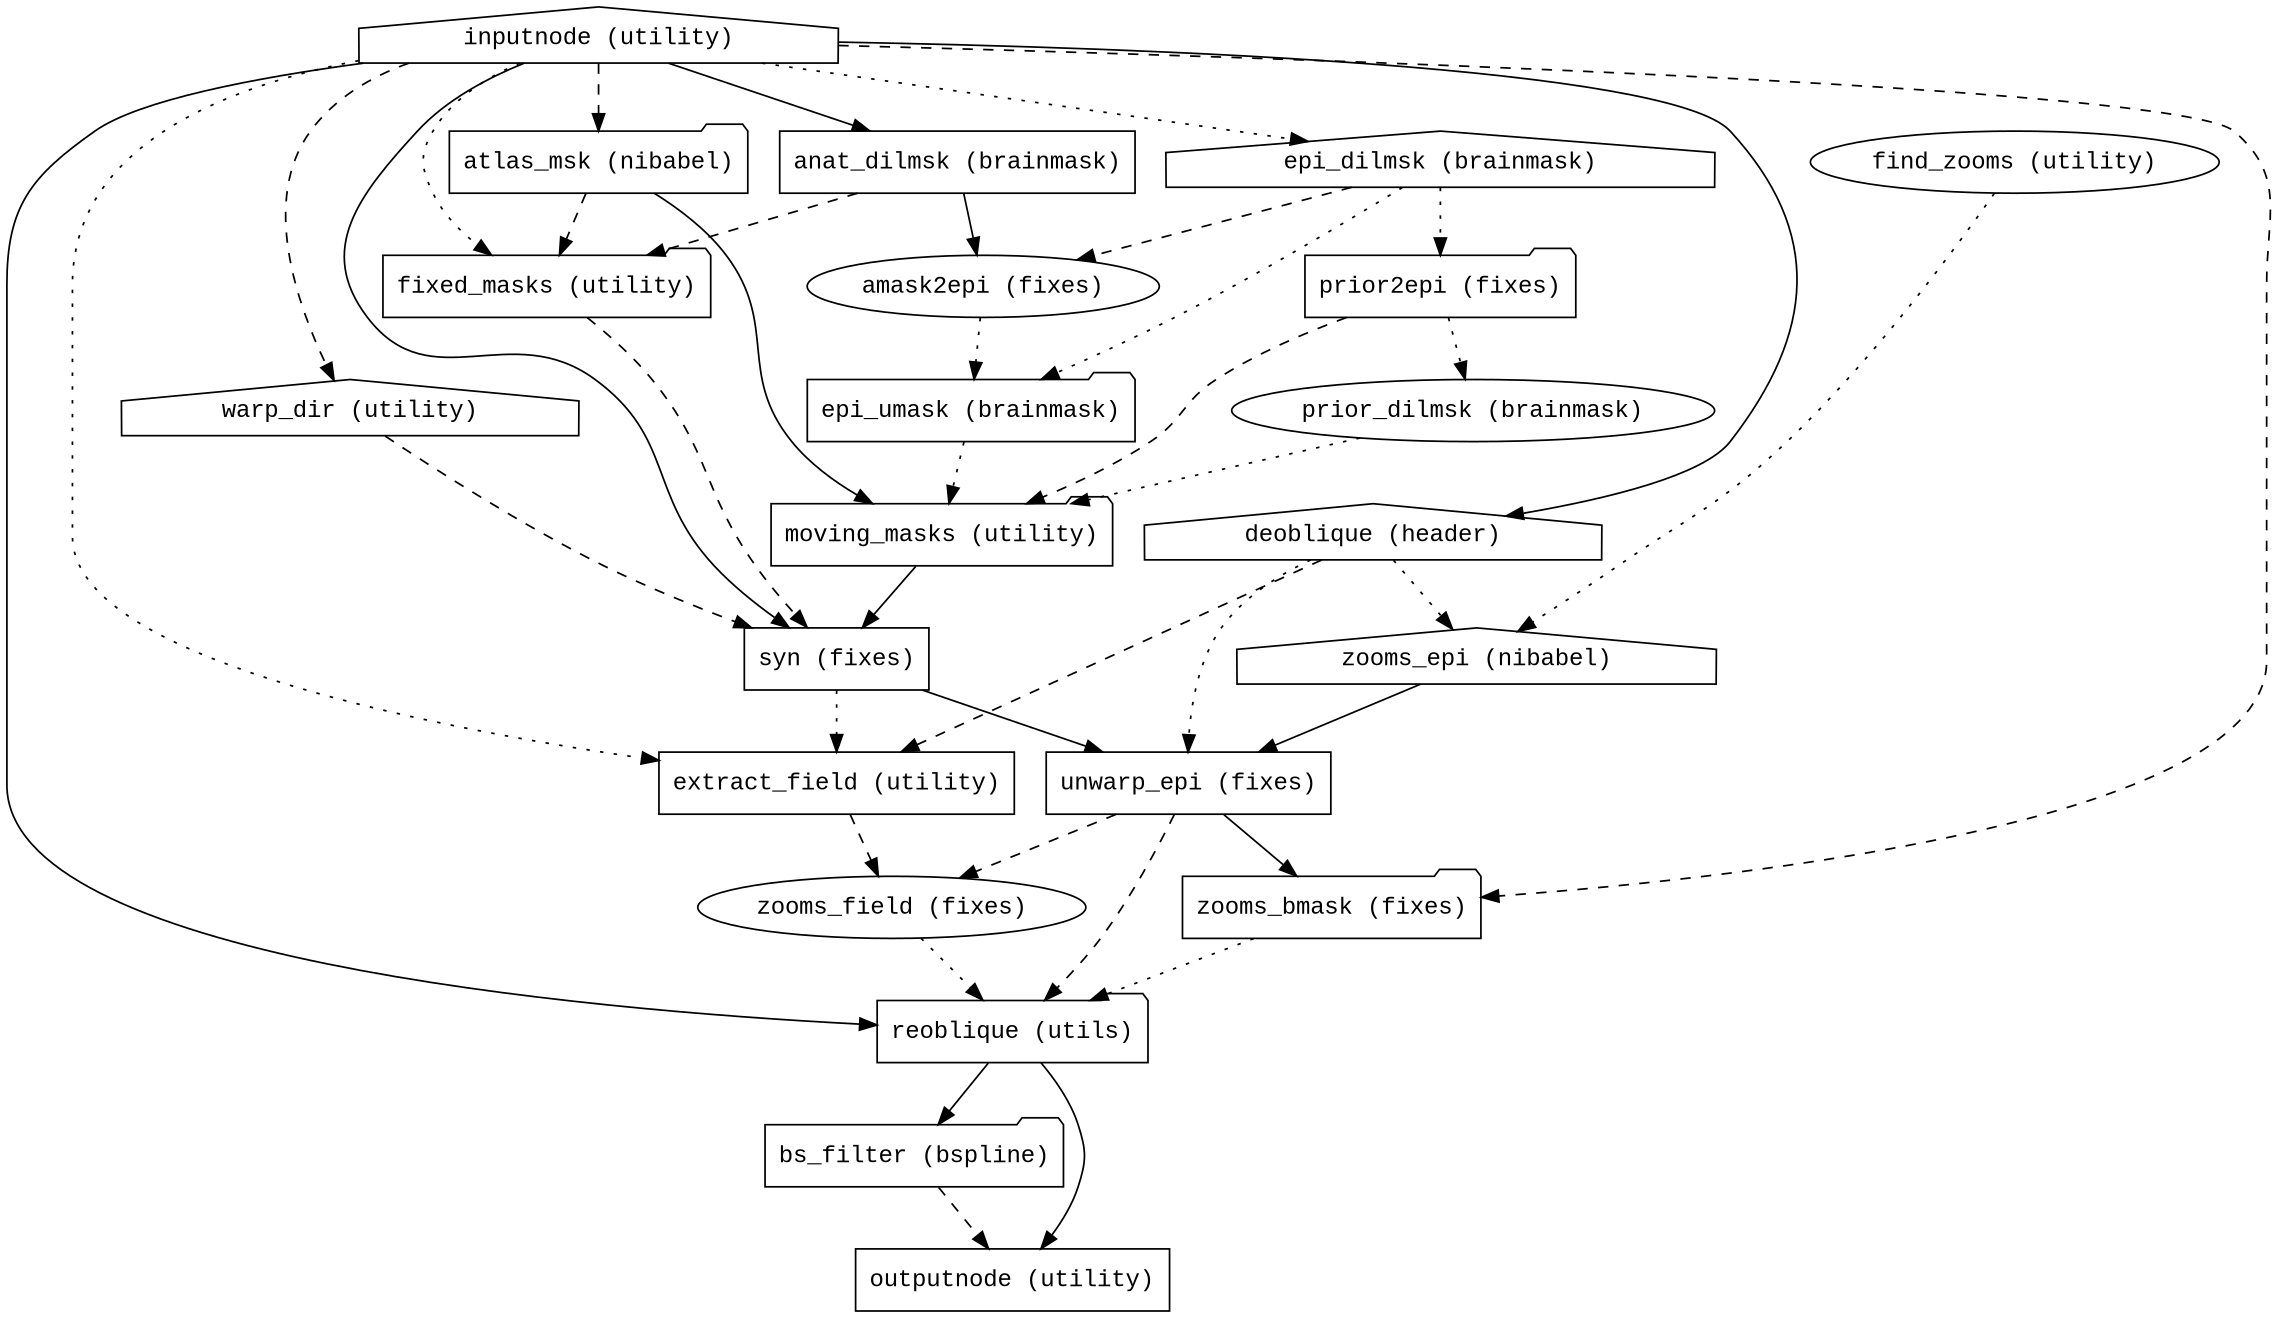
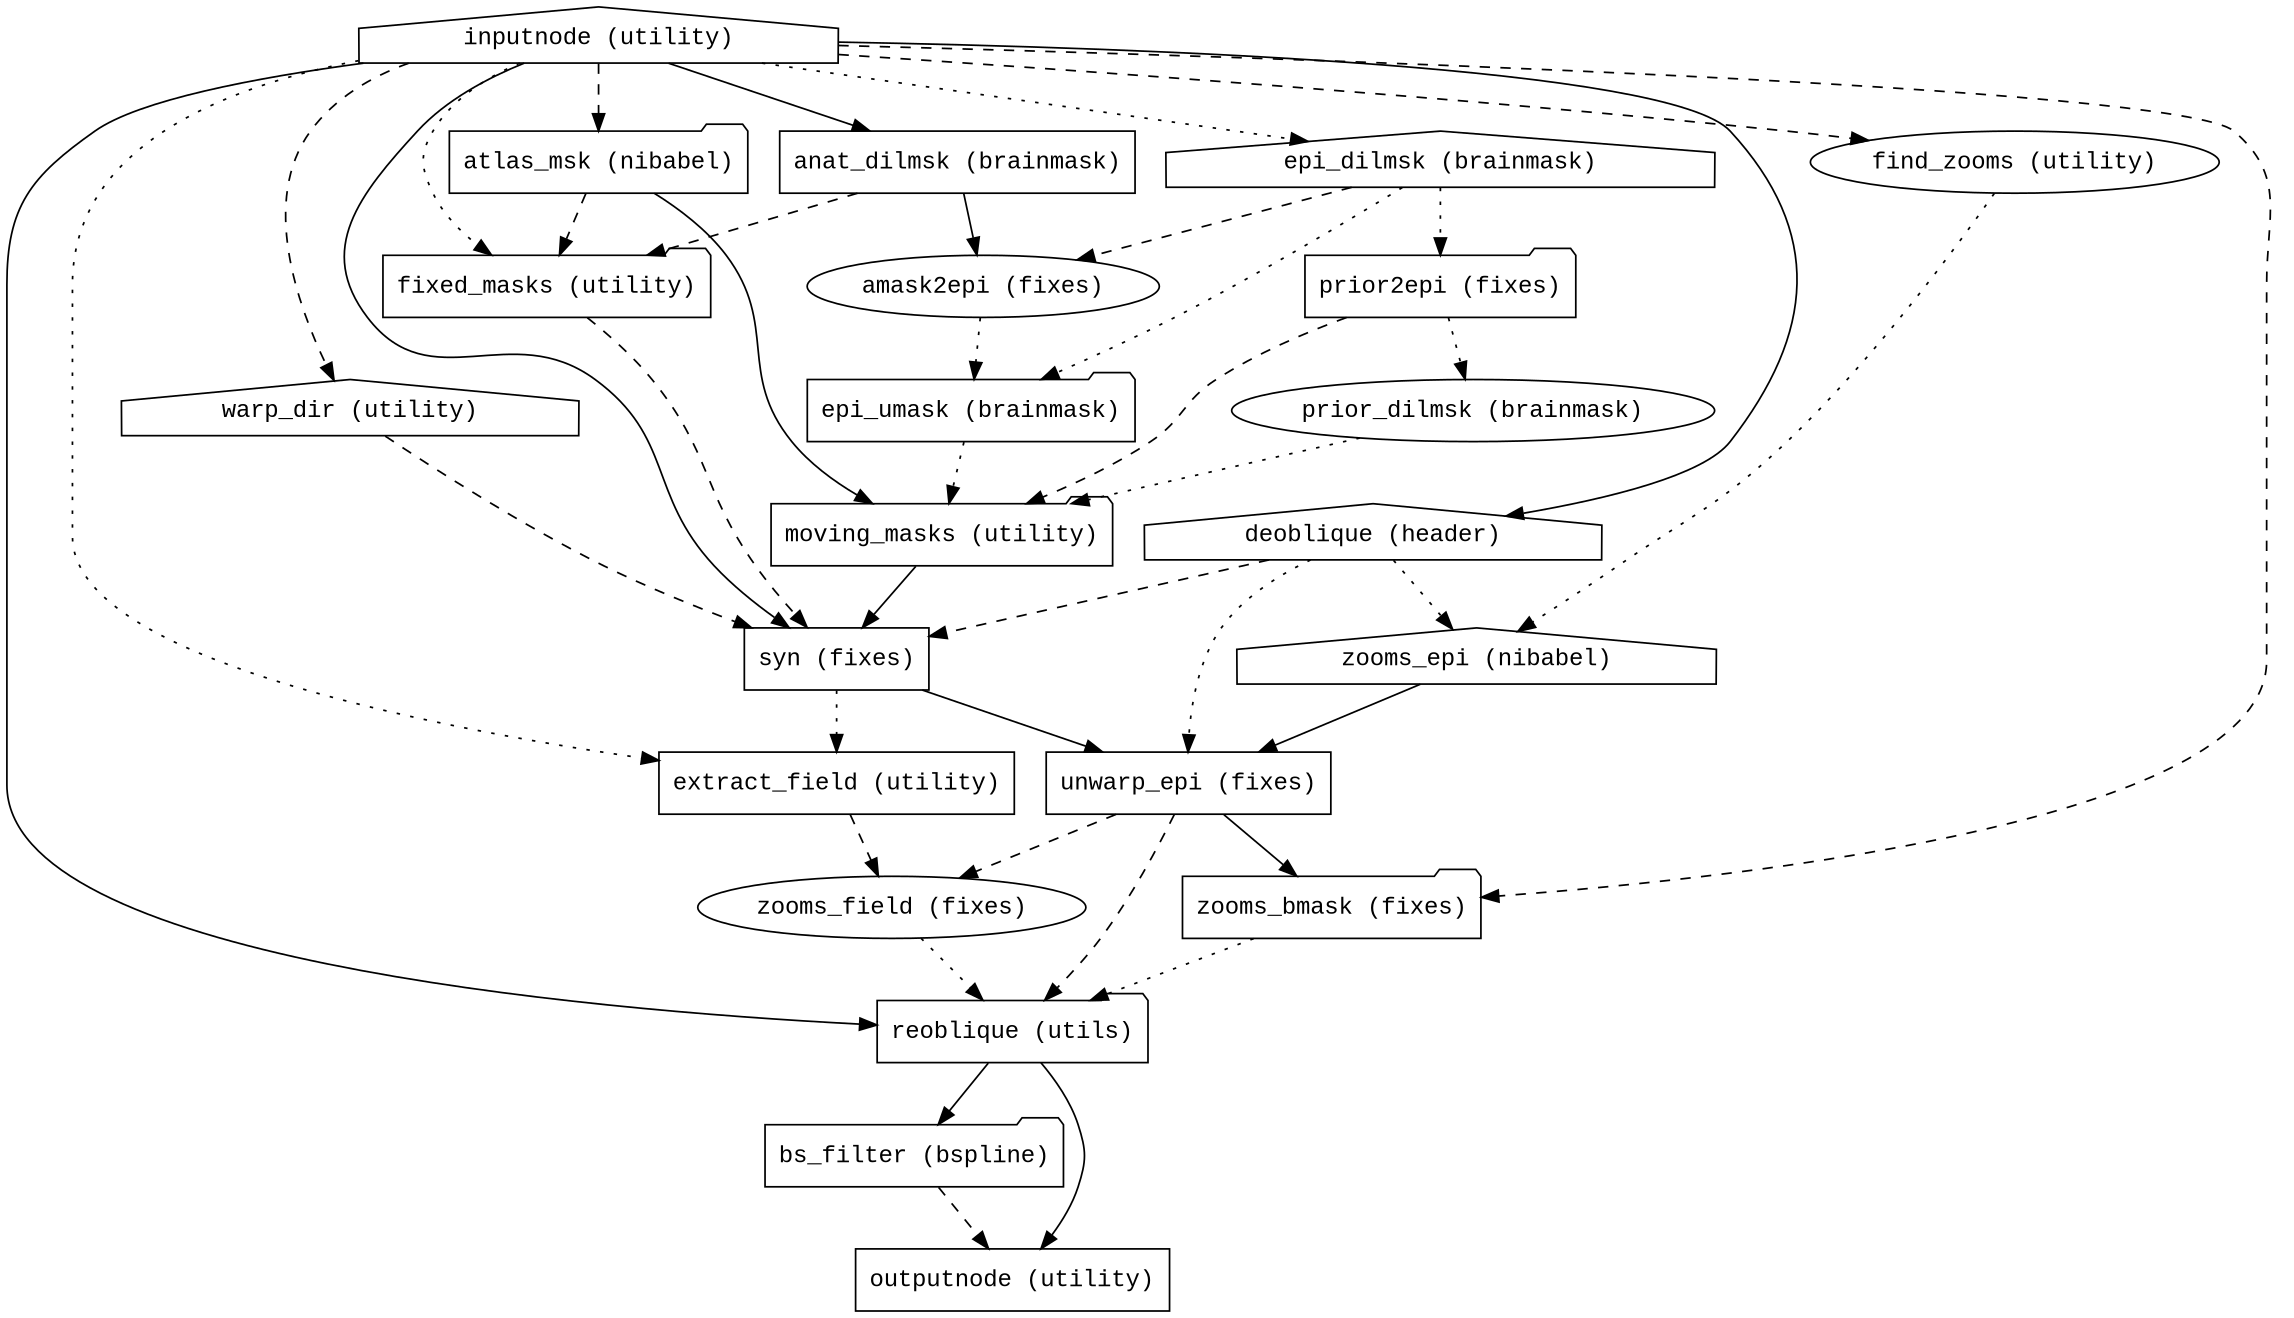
edge "inputnode (utility)" -> "find_zooms (utility)": added
edge "deoblique (header)" -> "extract_field (utility)": now "deoblique (header)" -> "syn (fixes)"
